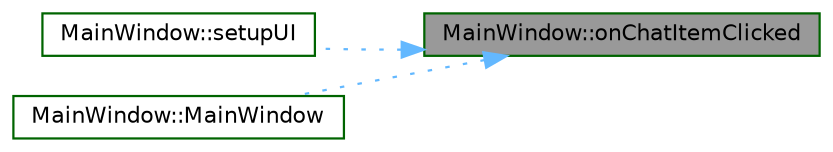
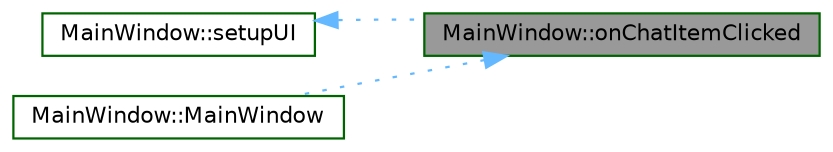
edge "MainWindow::setupUI" -> "MainWindow::onChatItemClicked": reversed
